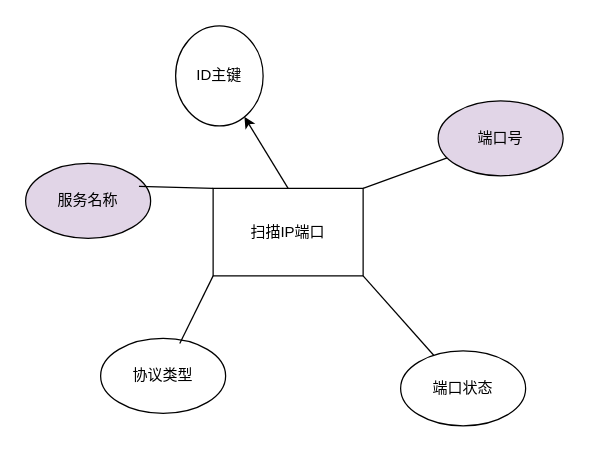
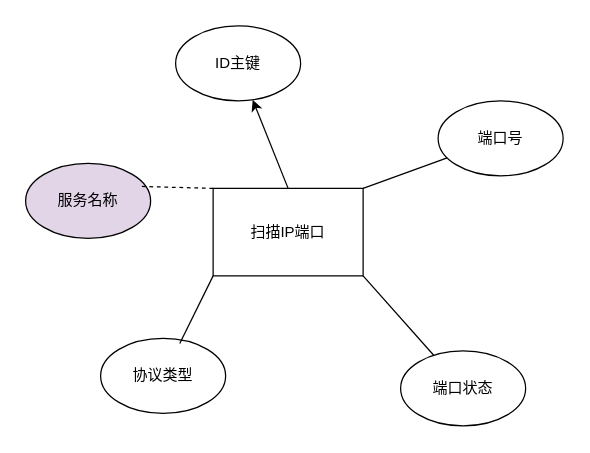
node "ID主键": size 88x100 -> 125x75
node "端口号": fillcolor #e1d5e7 -> #ffffff
edge "服务名称" -- "扫描IP端口": style solid -> dashed
